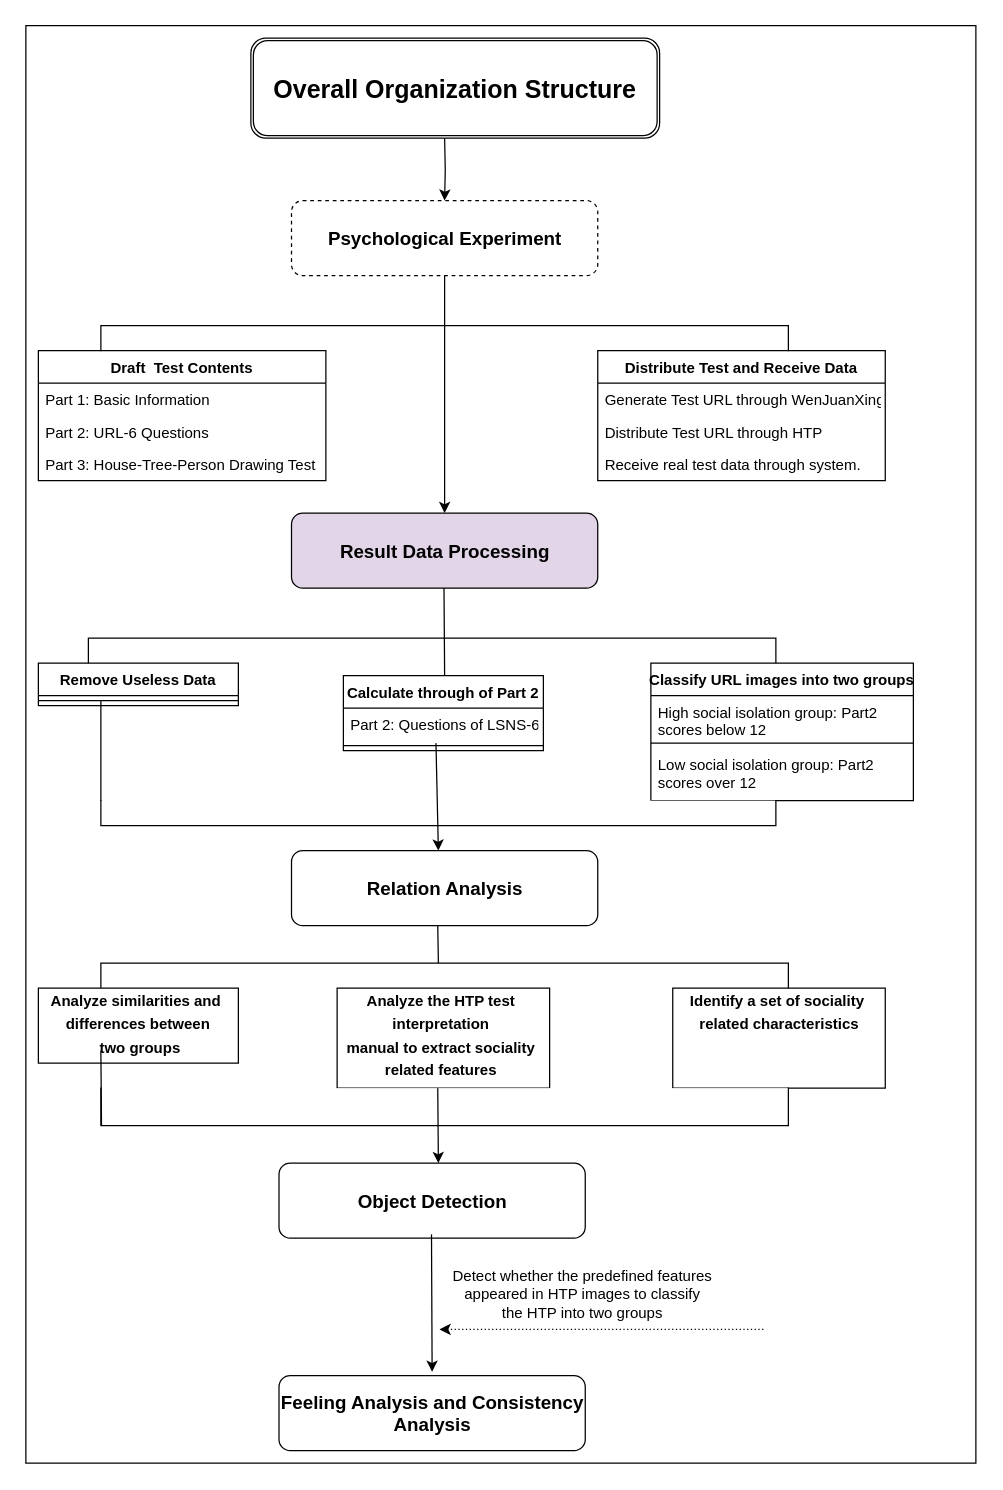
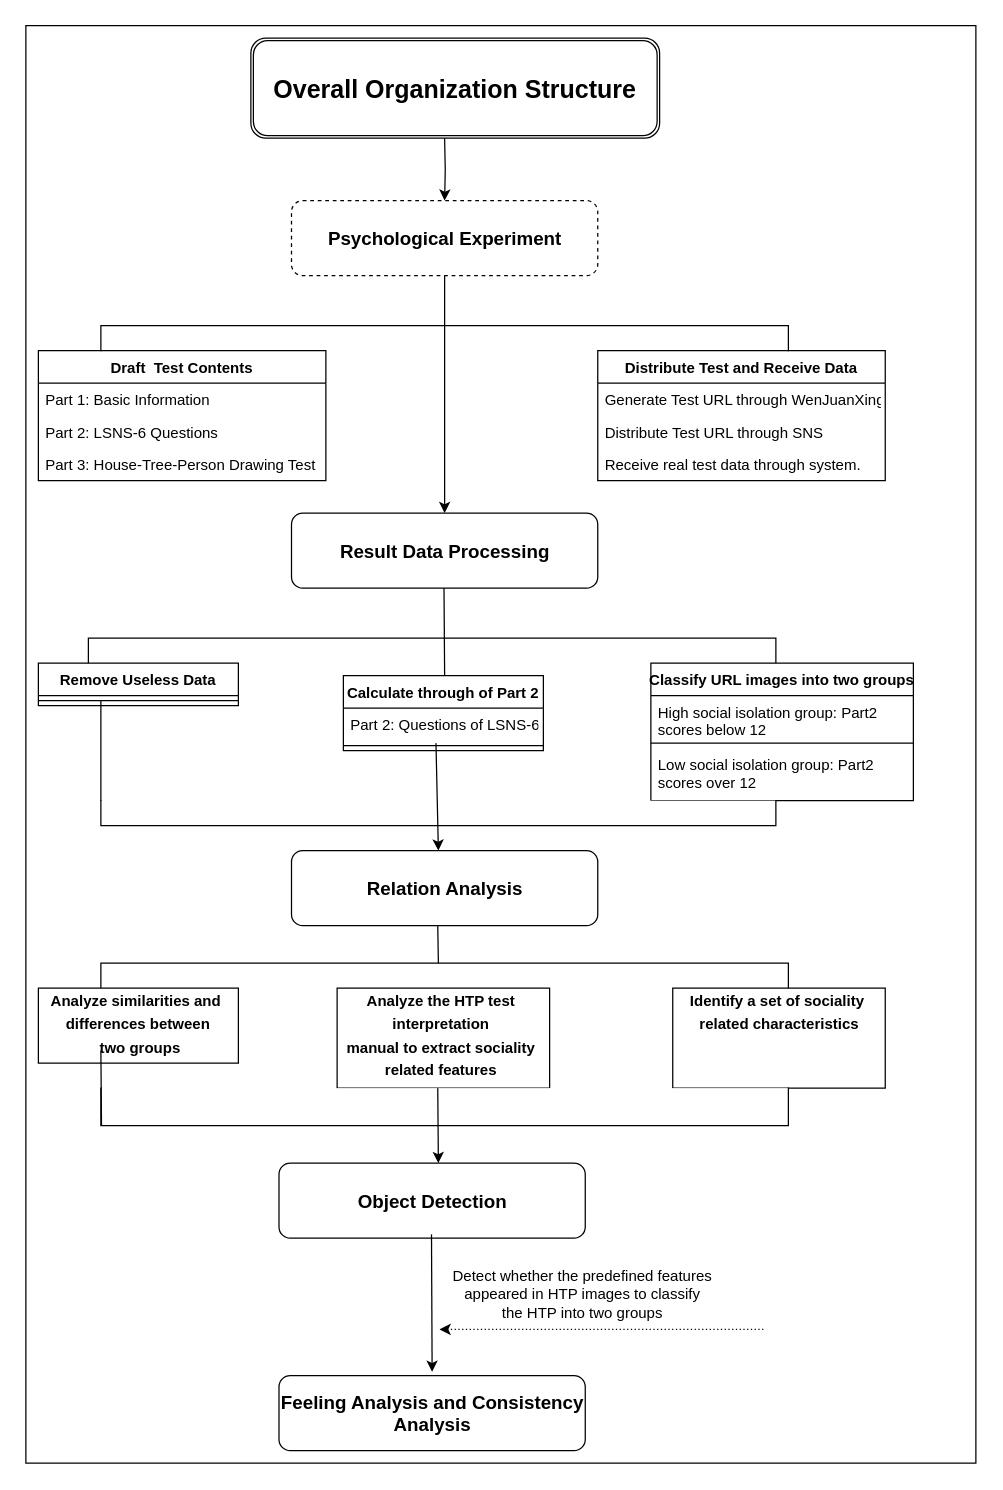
node "Part 2: URL-6 Questions": label "Part 2: URL-6 Questions" -> "Part 2: LSNS-6 Questions"
node "Distribute Test URL through HTP": label "Distribute Test URL through HTP" -> "Distribute Test URL through SNS"
node "Result Data Processing": fillcolor #e1d5e7 -> #ffffff
